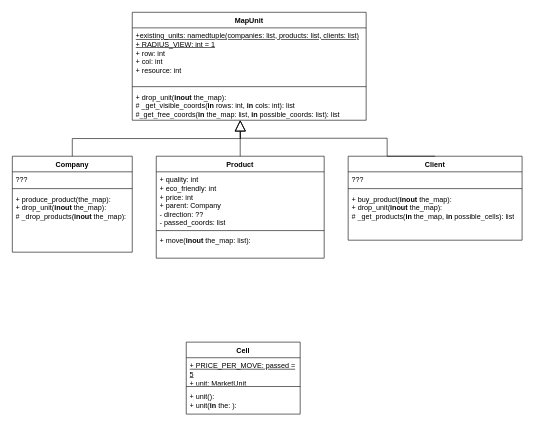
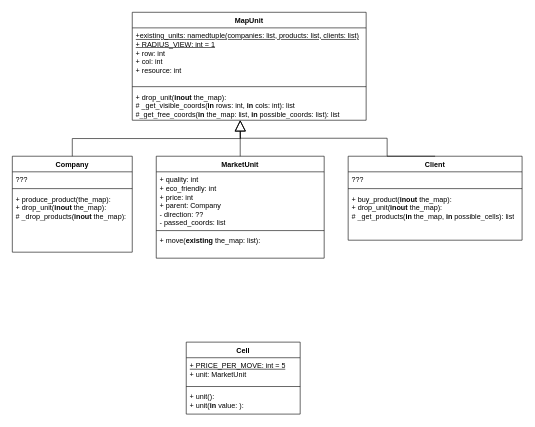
node "Product": label "Product" -> "MarketUnit"
node "+ move(inout the_map: list):": label "+ move(inout the_map: list):" -> "+ move(existing the_map: list):"
node "+ PRICE_PER_MOVE: passed = 5 + unit: MarketUnit": label "+ PRICE_PER_MOVE: passed = 5 + unit: MarketUnit" -> "+ PRICE_PER_MOVE: int = 5 + unit: MarketUnit"
node "+ unit(): + unit(in the: ):": label "+ unit(): + unit(in the: ):" -> "+ unit(): + unit(in value: ):"
